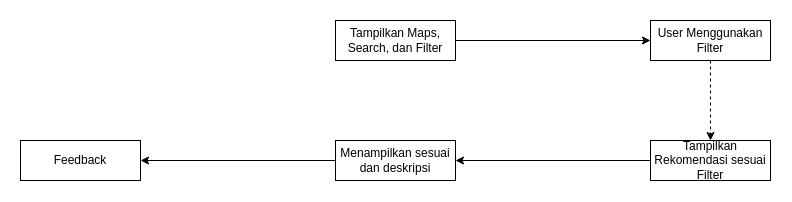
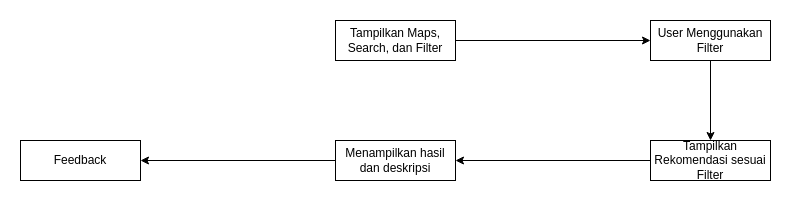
edge "User Menggunakan Filter" -> "Tampilkan Rekomendasi sesuai Filter": style dashed -> solid
node "Menampilkan sesuai dan deskripsi": label "Menampilkan sesuai dan deskripsi" -> "Menampilkan hasil dan deskripsi"
